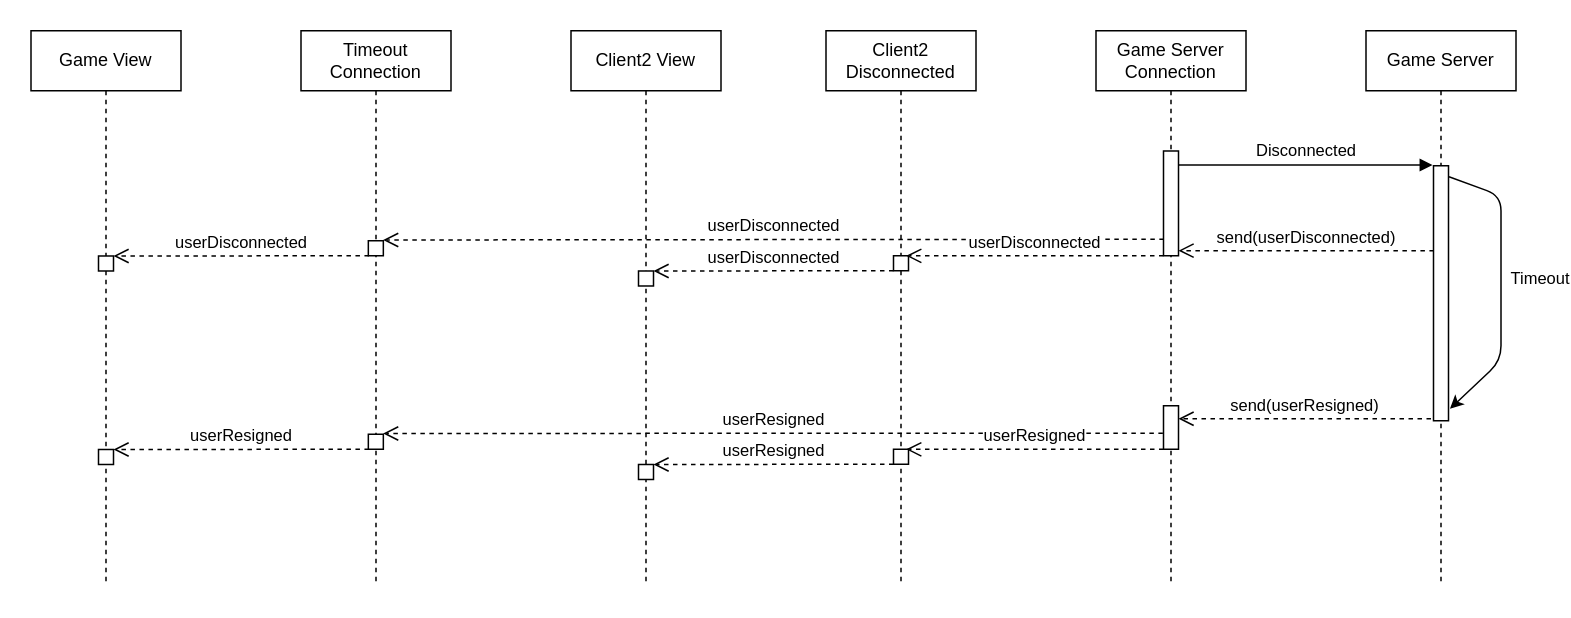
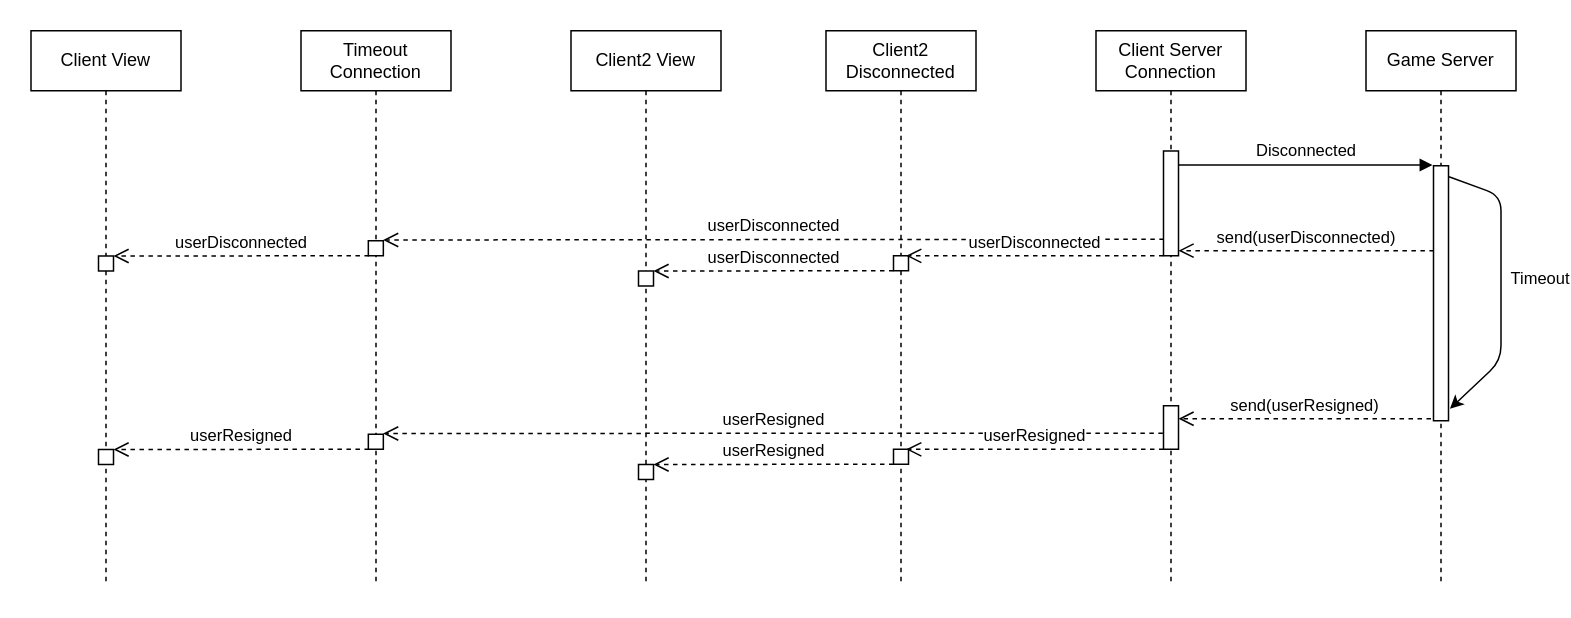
node "Game View": label "Game View" -> "Client View"
node "Game Server Connection": label "Game Server Connection" -> "Client Server Connection"
